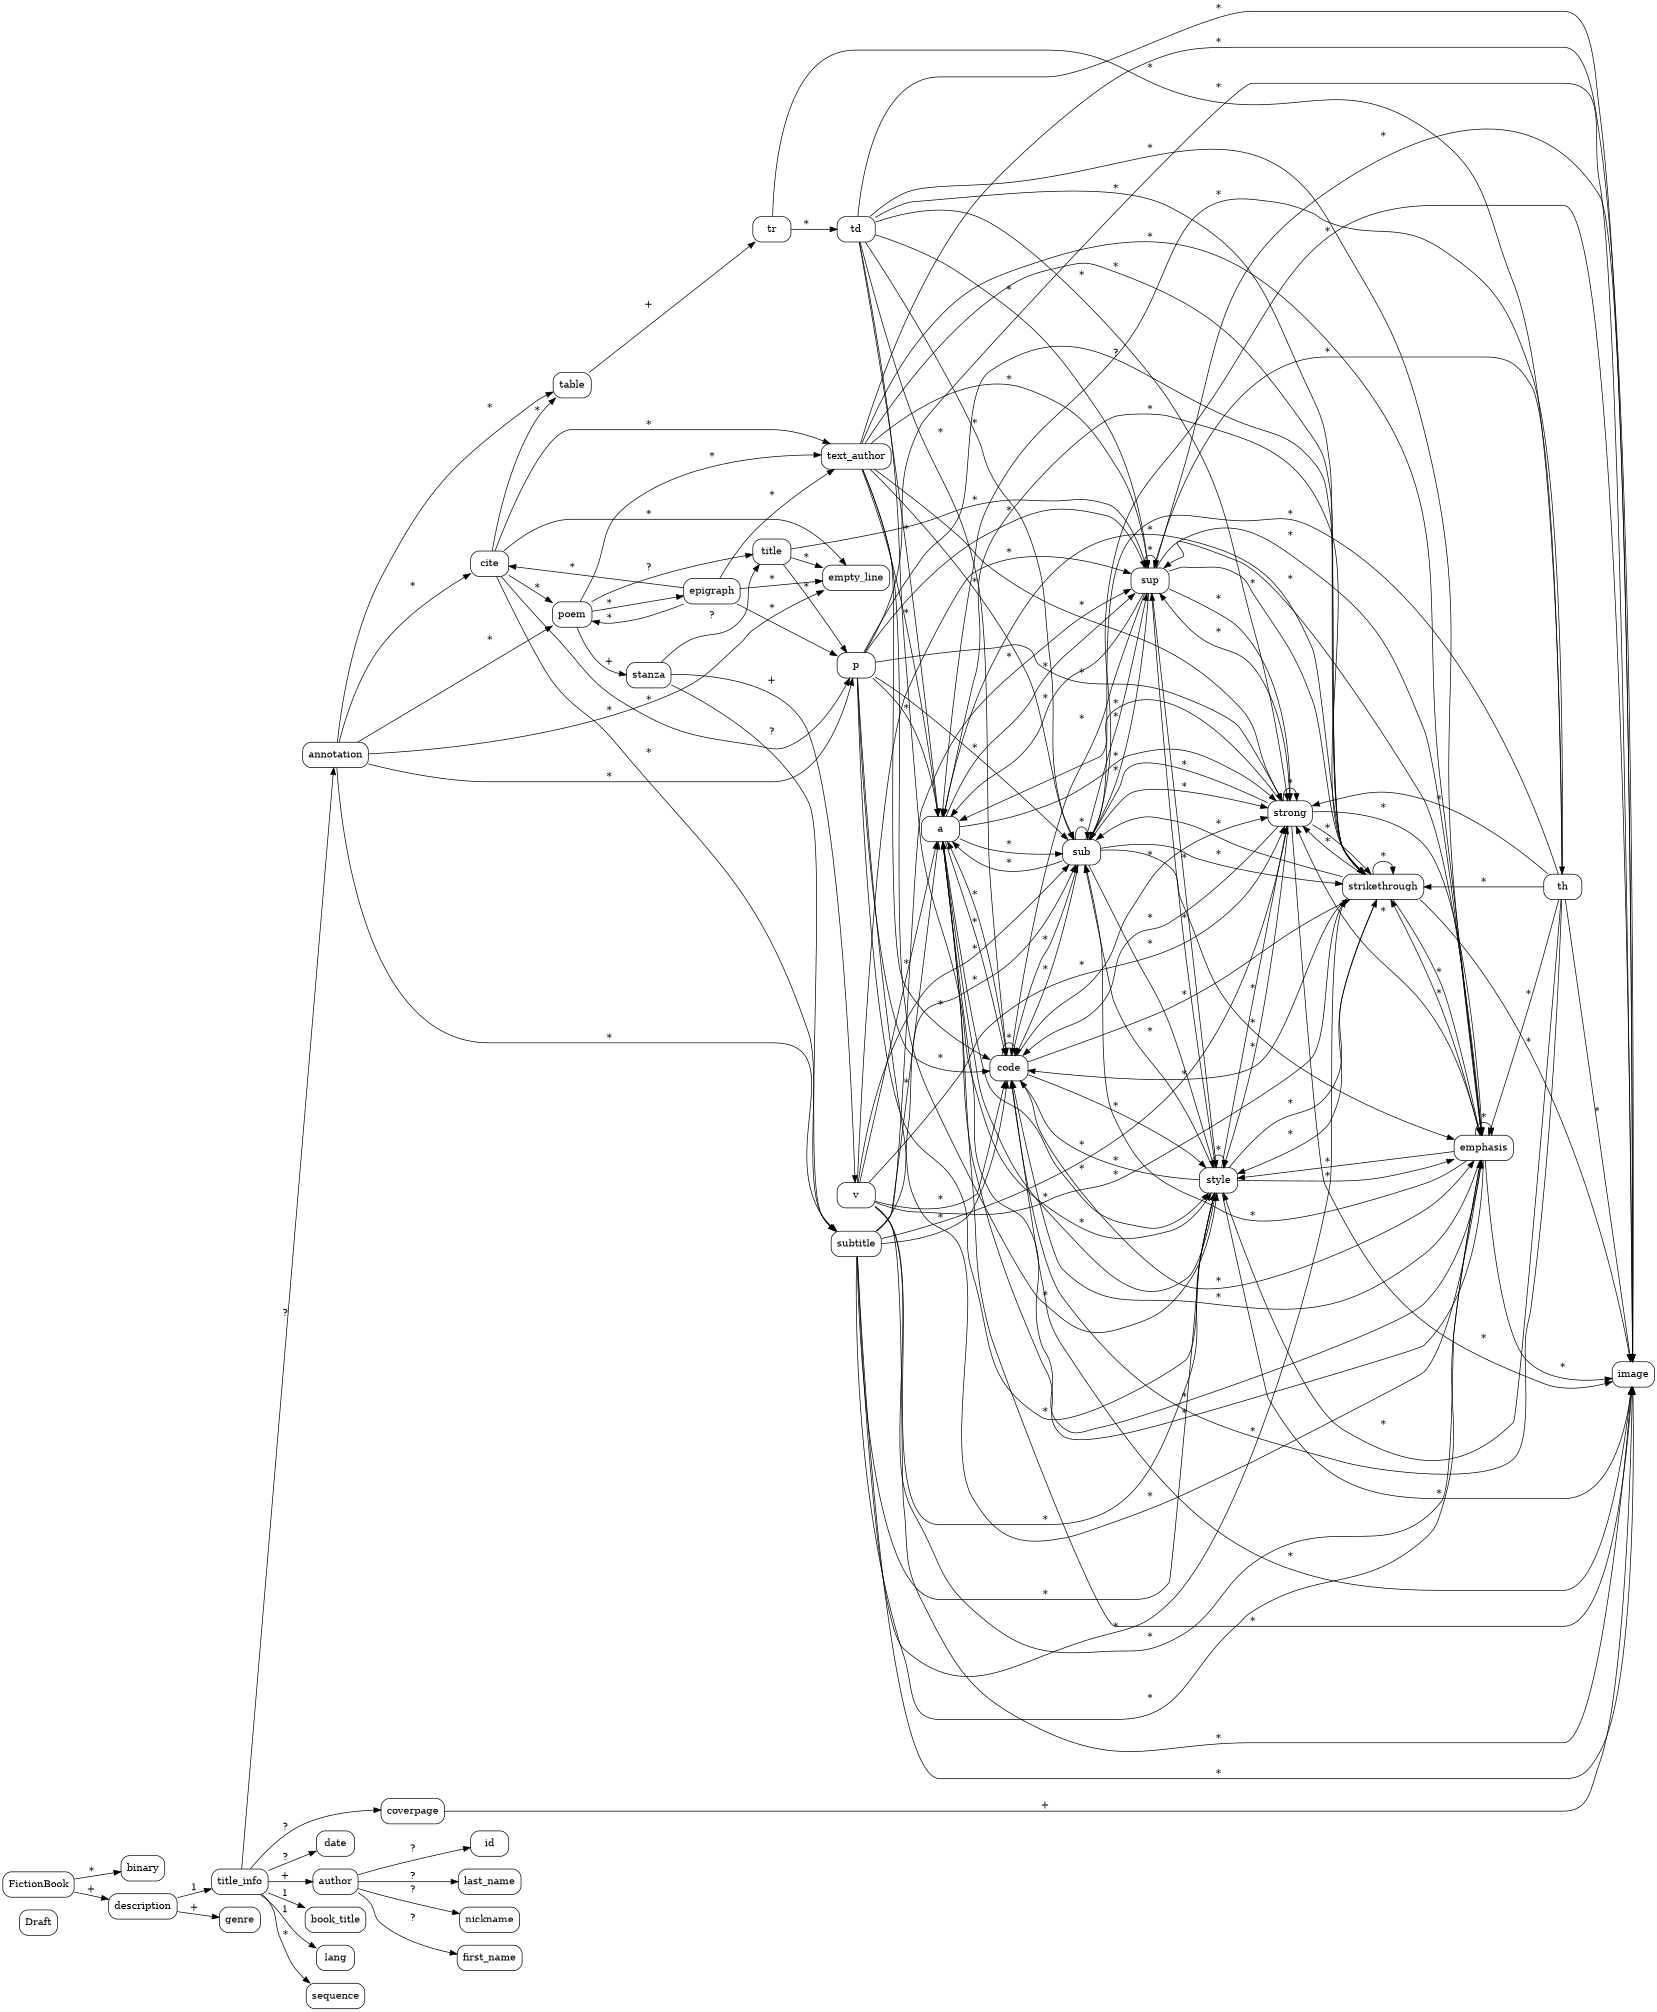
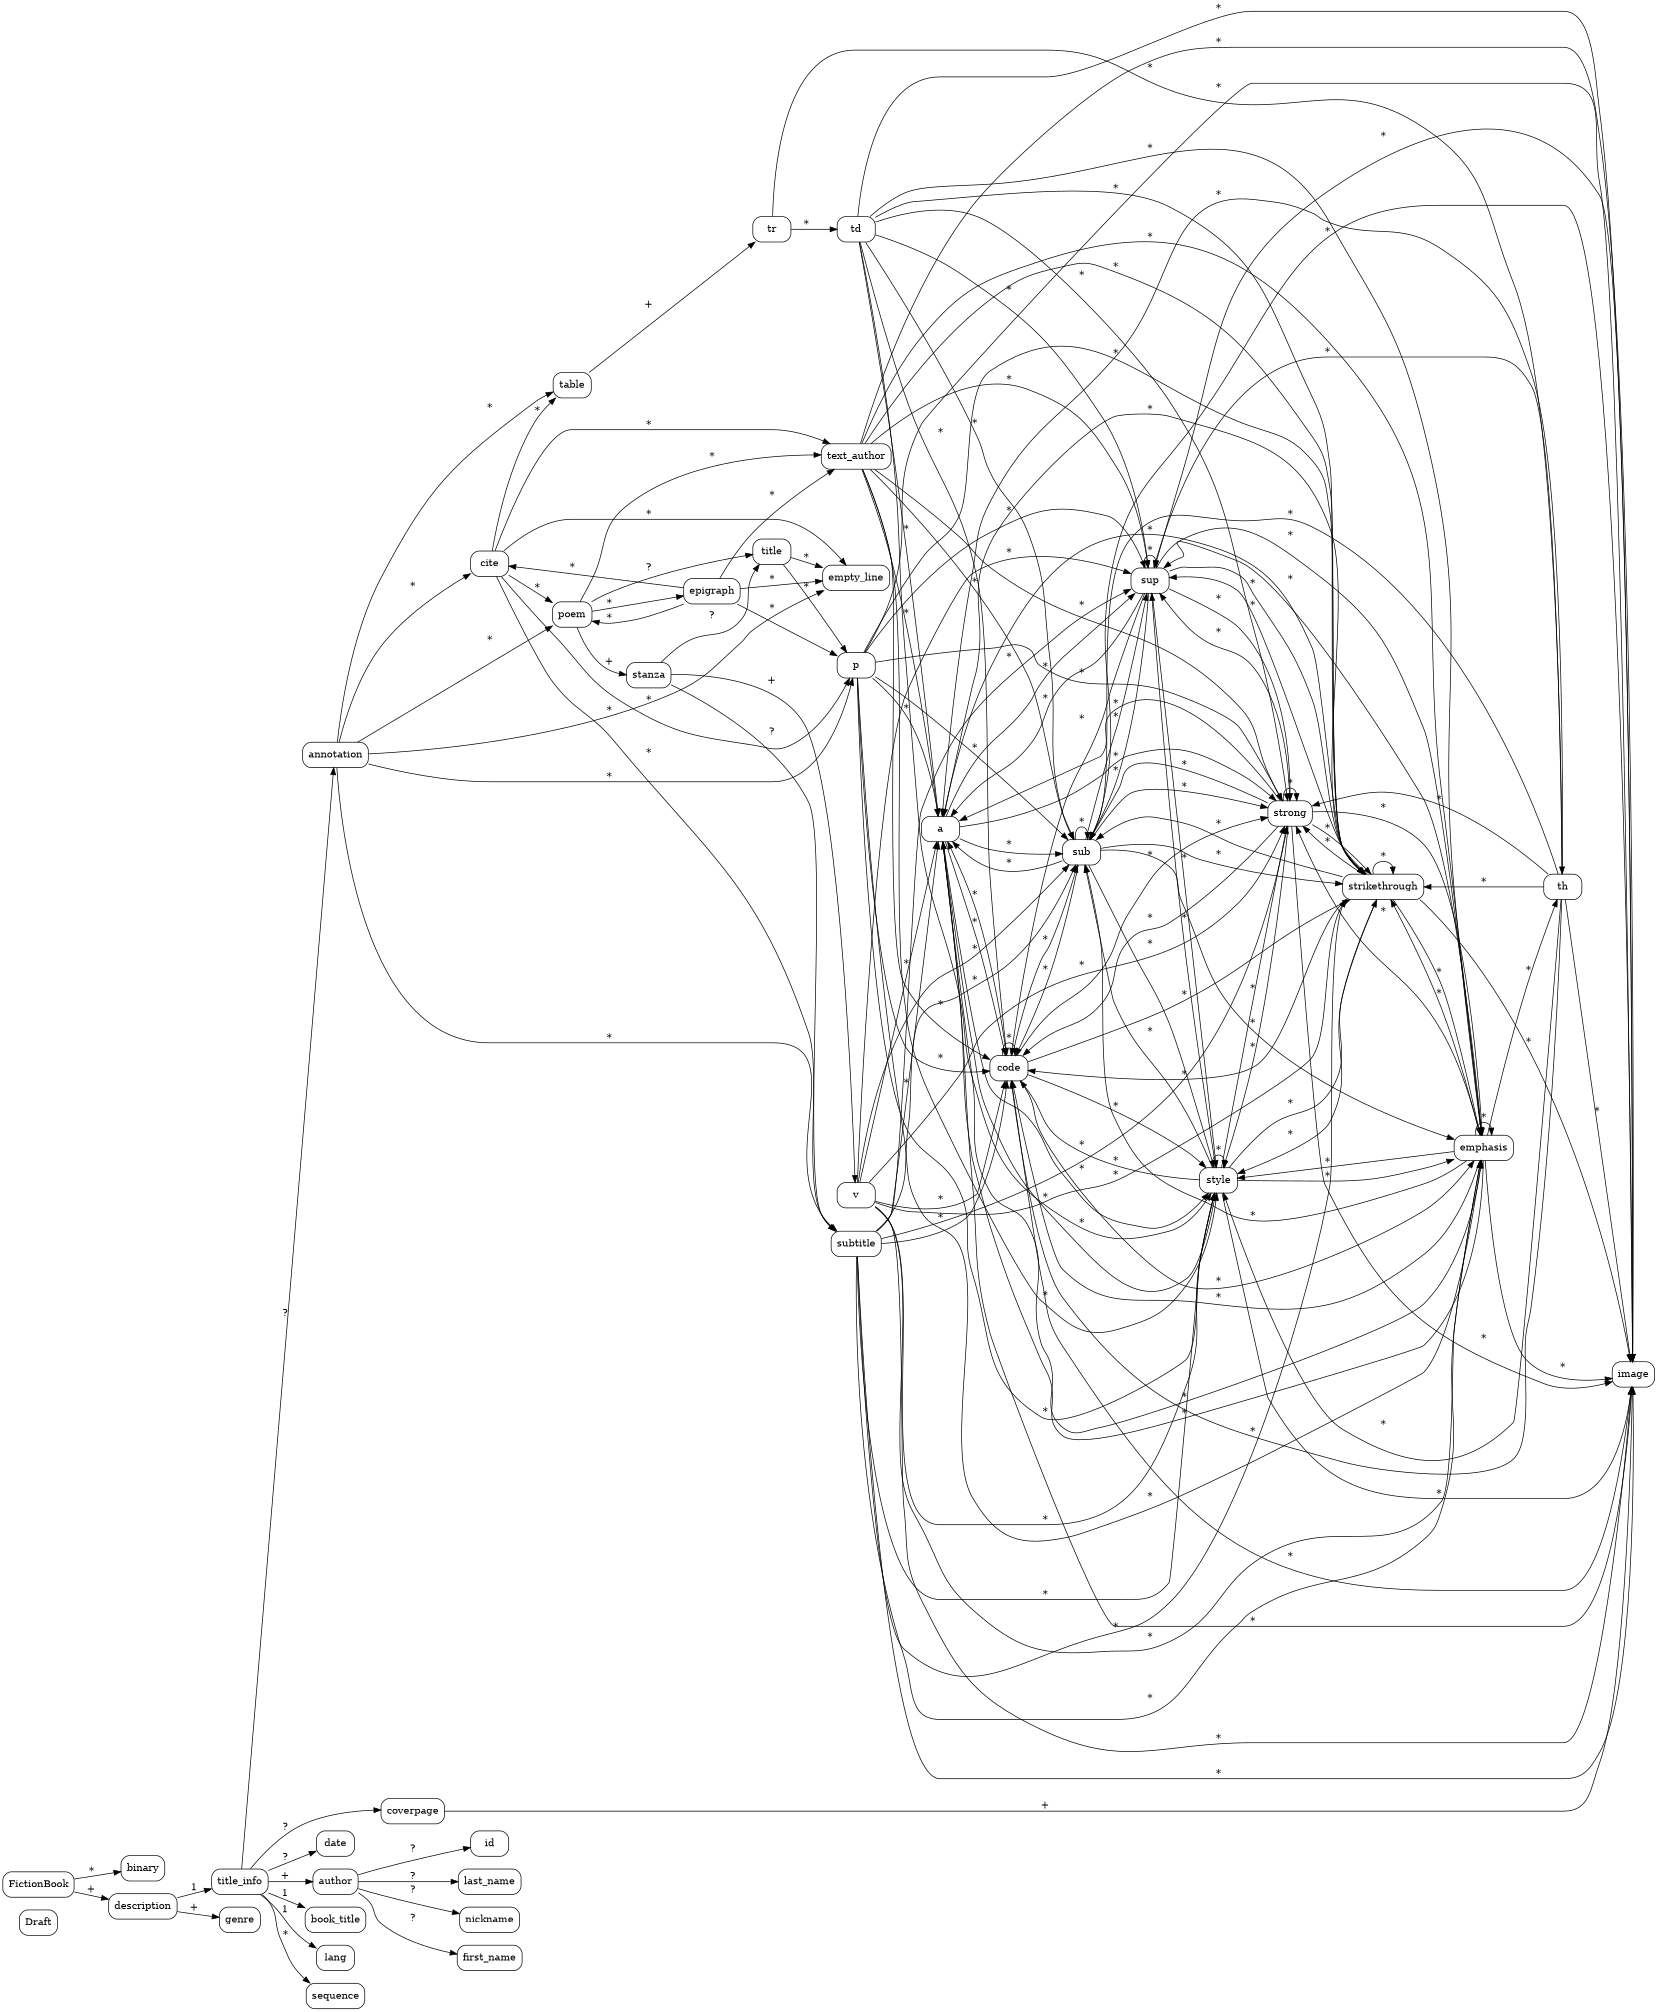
edge "p" -> "strikethrough": label "?" -> "*"
edge "title" -> "sup": now "strikethrough" -> "sup"
edge "th" -> "emphasis": reversed
